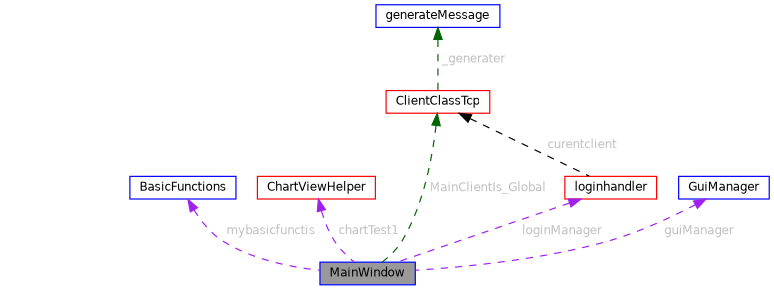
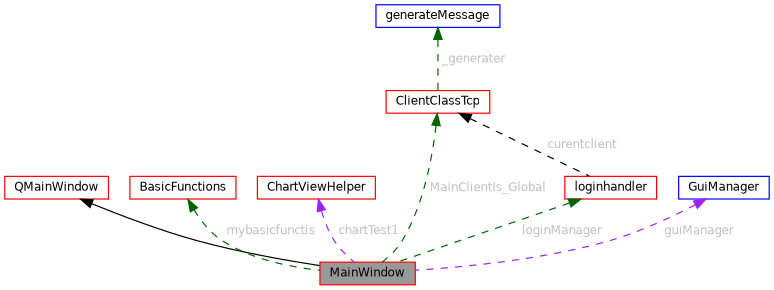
node "QMainWindow": added
node "BasicFunctions": color blue -> red
edge "MainWindow" -> "loginhandler": color purple -> darkgreen
edge "MainWindow" -> "BasicFunctions": color purple -> darkgreen
node "MainWindow": color blue -> red
